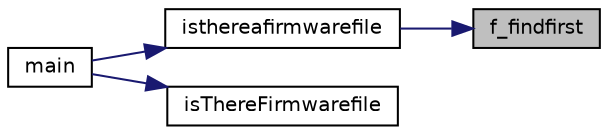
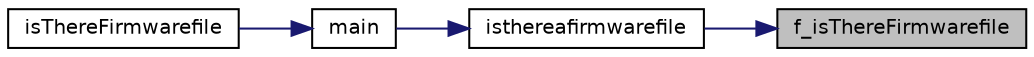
node "f_findfirst": label "f_findfirst" -> "f_isThereFirmwarefile"
edge "main" -> "isThereFirmwarefile": reversed
